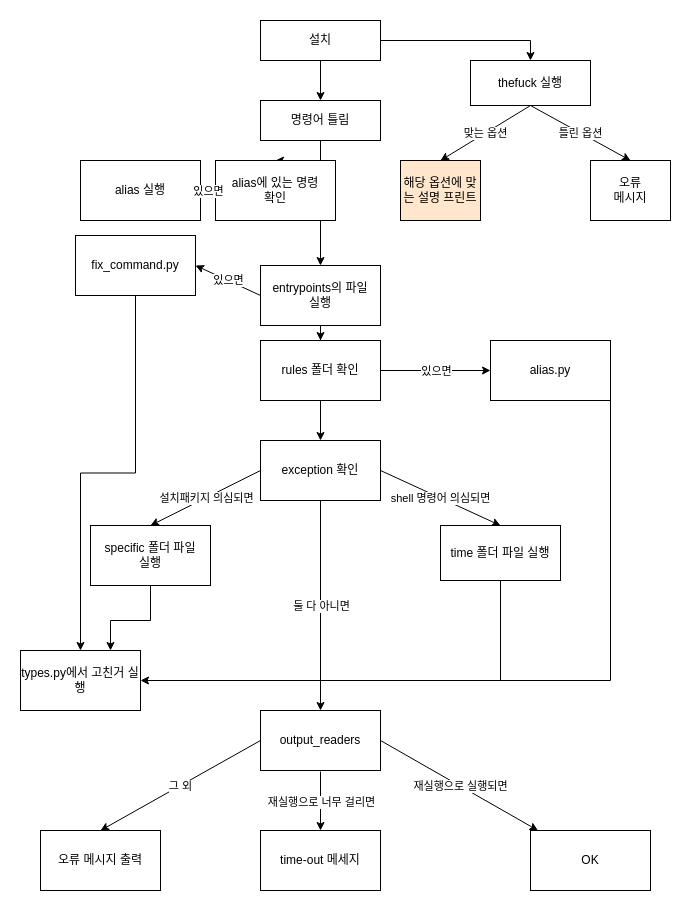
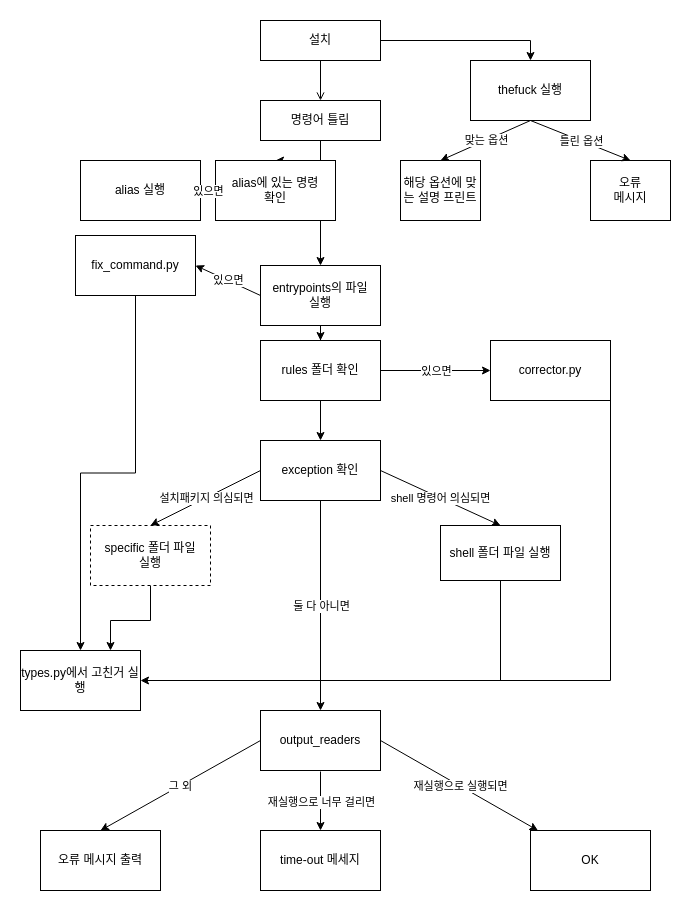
node "thefuck 실행": size 120x45 -> 120x60
edge "설치" -> "명령어 틀림": arrowhead classic -> open
node "해당 옵션에 맞는 설명 프린트": fillcolor #ffe6cc -> #ffffff
node "alias.py": label "alias.py" -> "corrector.py"
node "time 폴더 파일 실행": label "time 폴더 파일 실행" -> "shell 폴더 파일 실행"
node "specific 폴더 파일 실행": style solid -> dashed
